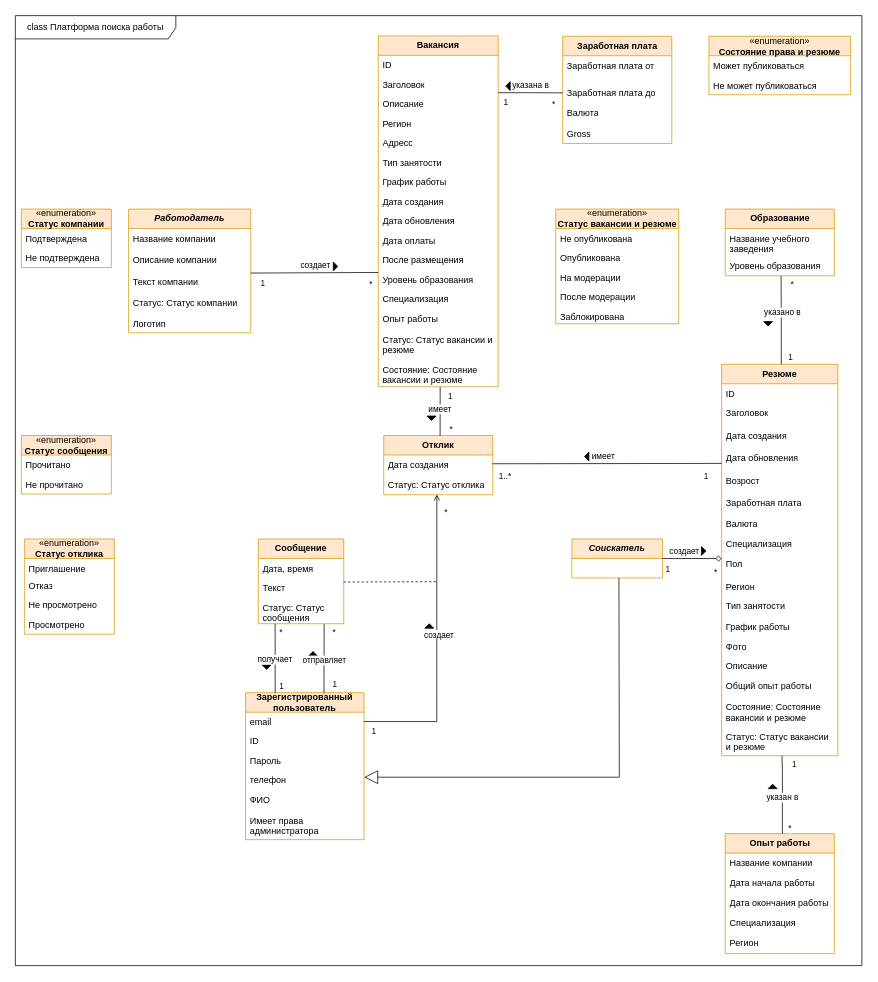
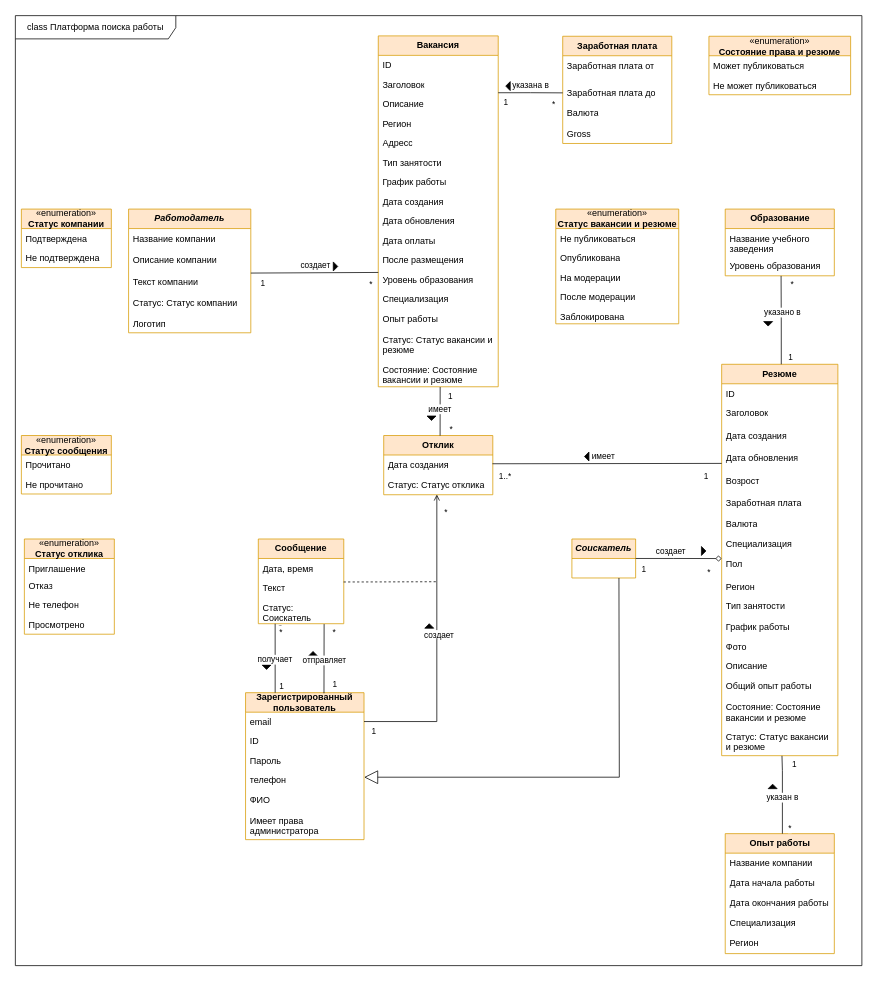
node "Не опубликована": label "Не опубликована" -> "Не публиковаться"
node "Соискатель": size 91x39 -> 64x39
node "Не просмотрено": label "Не просмотрено" -> "Не телефон"
node "Статус: Статус сообщения": label "Статус: Статус сообщения" -> "Статус: Соискатель сообщения"
